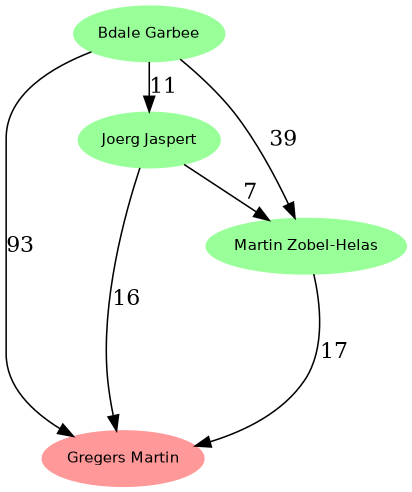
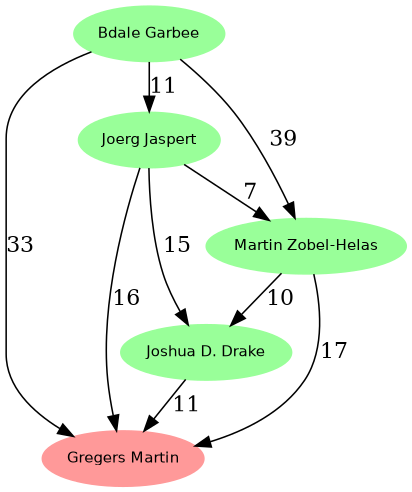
edge "Bdale Garbee" -> "Gregers Martin": label "93" -> "33"
node "Joshua D. Drake": added
